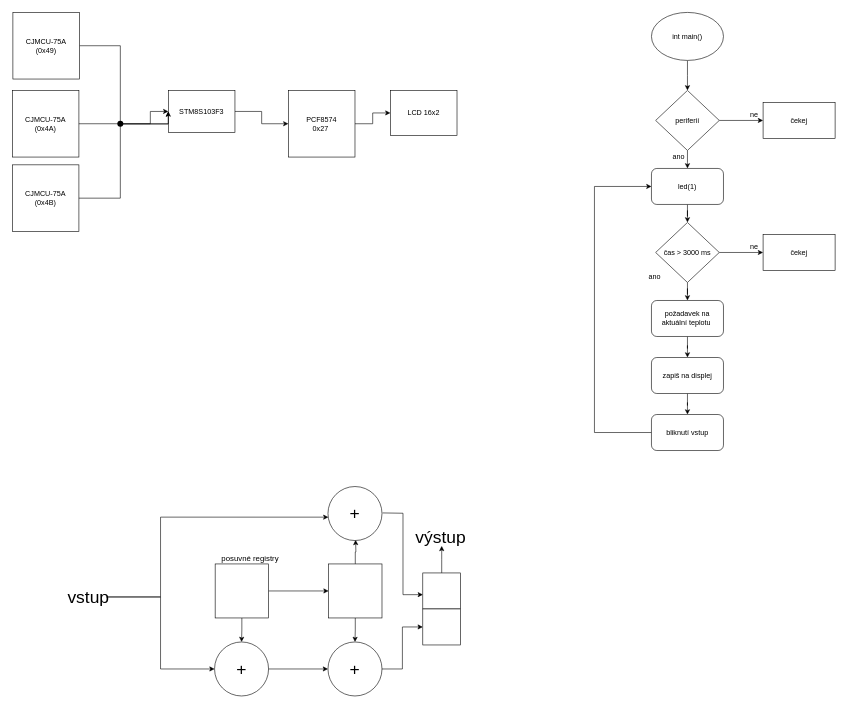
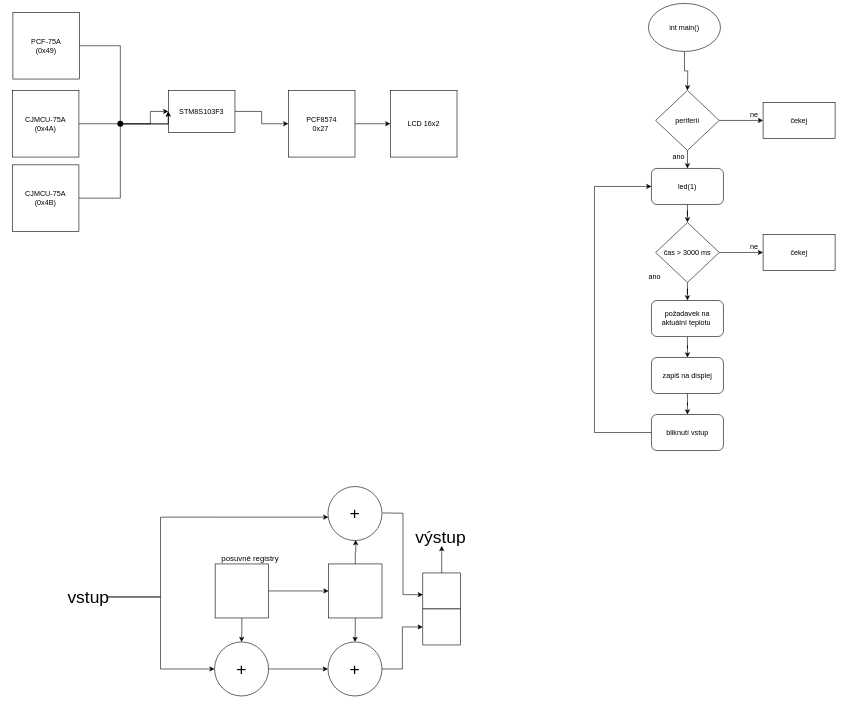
node "int main()": moved (687, 36) -> (684, 27)
node "CJMCU-75A (0x49)": label "CJMCU-75A (0x49)" -> "PCF-75A (0x49)"
node "LCD 16x2": size 67x45 -> 67x67
